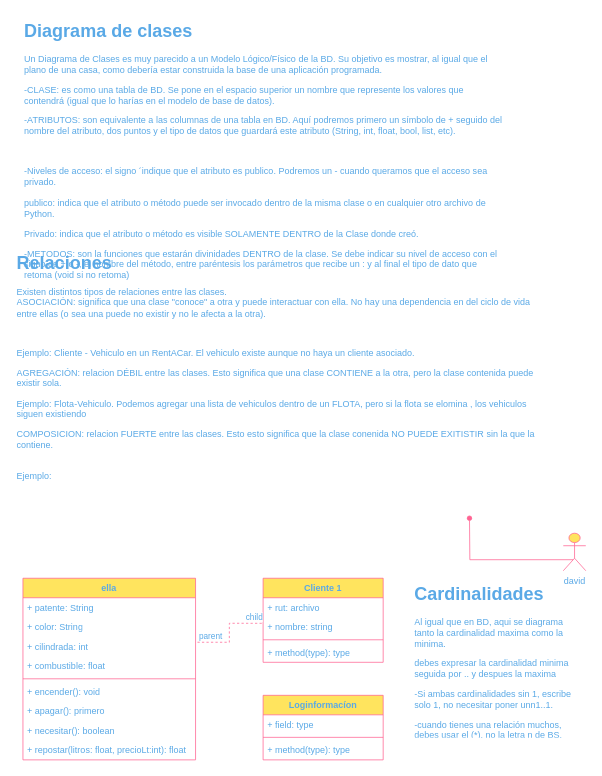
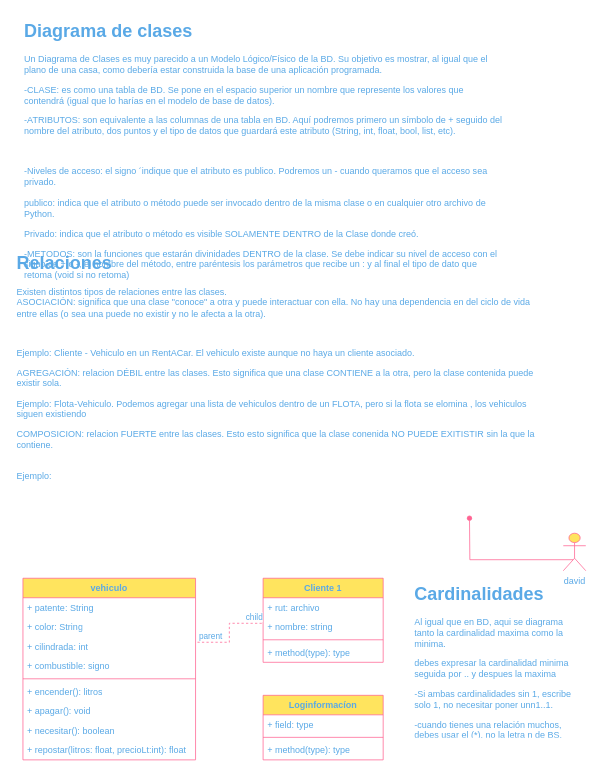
node "ella": label "ella" -> "vehiculo"
node "+ combustible: float": label "+ combustible: float" -> "+ combustible: signo"
node "+ encender(): void": label "+ encender(): void" -> "+ encender(): litros"
node "+ apagar(): primero": label "+ apagar(): primero" -> "+ apagar(): void"
